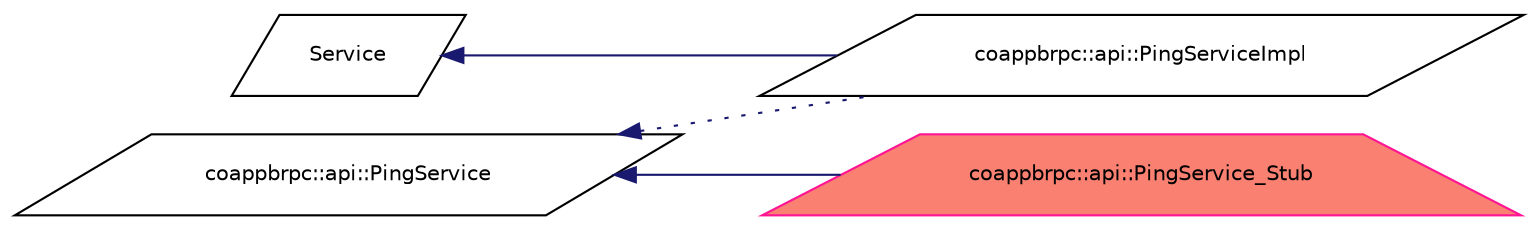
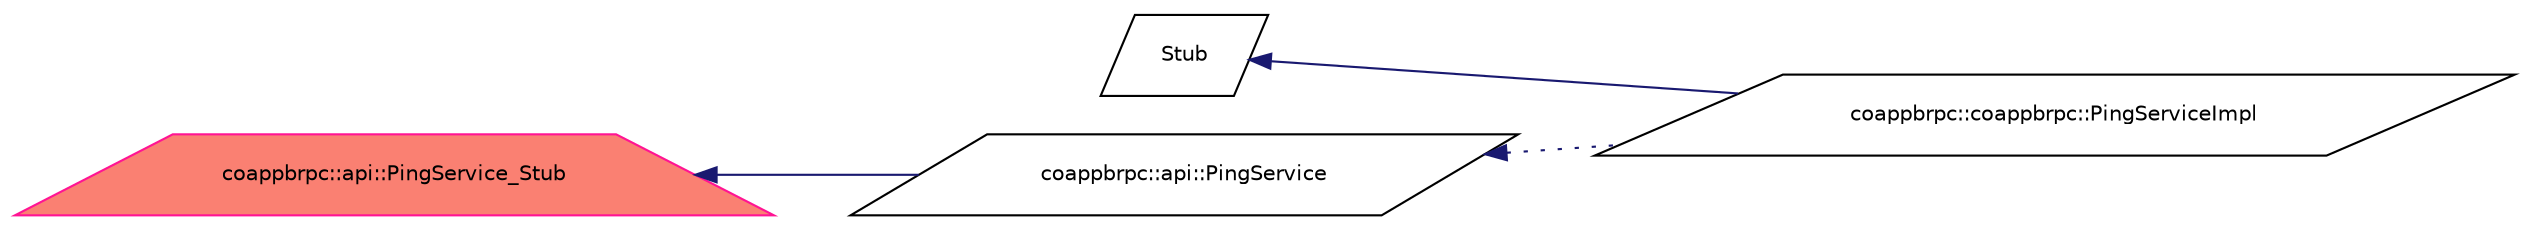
node "Service": label "Service" -> "Stub"
node "coappbrpc::api::PingServiceImpl": label "coappbrpc::api::PingServiceImpl" -> "coappbrpc::coappbrpc::PingServiceImpl"
edge "coappbrpc::api::PingService_Stub" -> "coappbrpc::api::PingService": reversed
